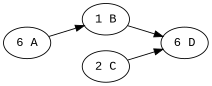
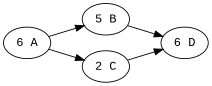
node "1 B": label "1 B" -> "5 B"
edge "6 A" -> "2 C": added
